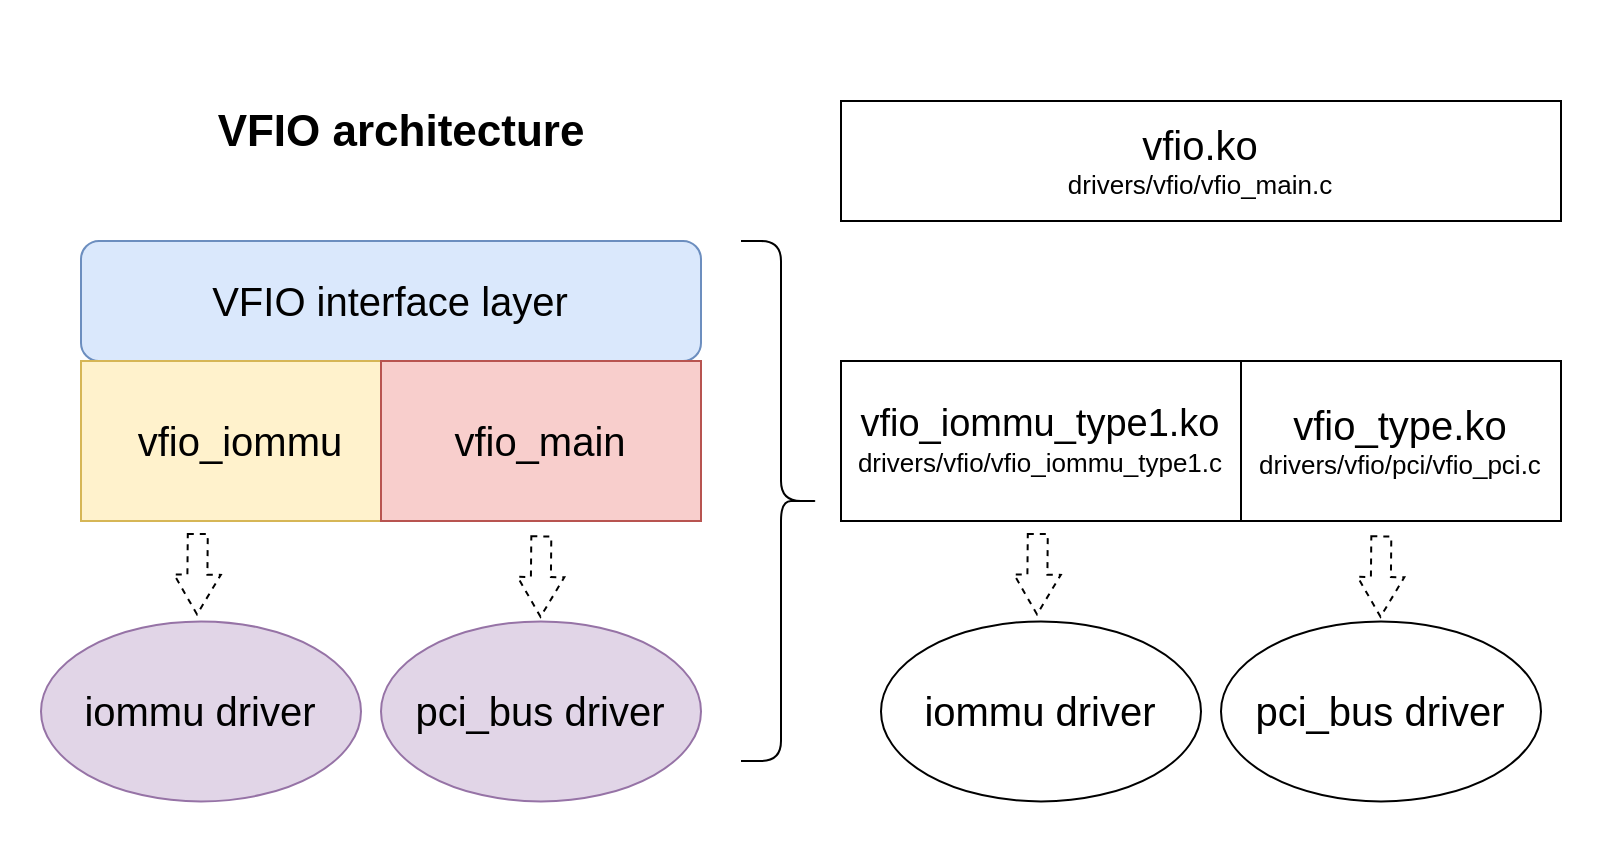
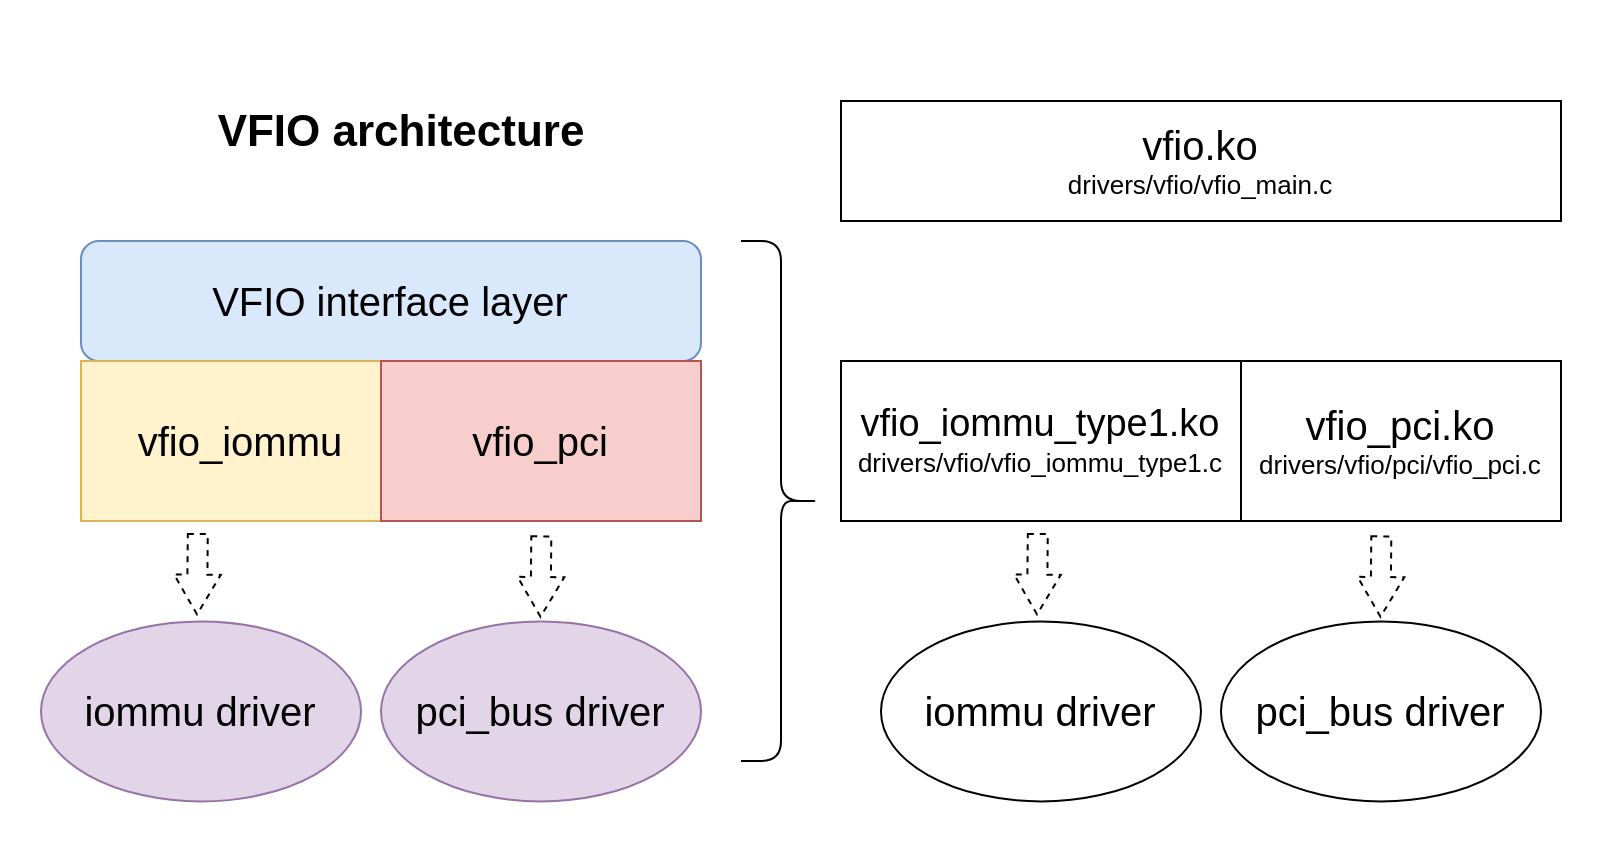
node "vfio_main": label "vfio_main" -> "vfio_pci"
node "vfio_type.ko drivers/vfio/pci/vfio_pci.c": label "vfio_type.ko drivers/vfio/pci/vfio_pci.c" -> "vfio_pci.ko drivers/vfio/pci/vfio_pci.c"
